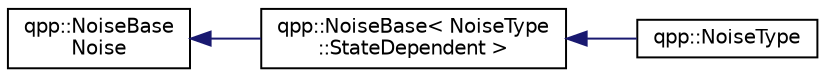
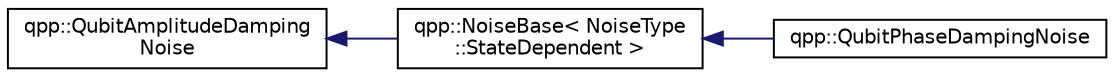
node "qpp::NoiseBase Noise": label "qpp::NoiseBase Noise" -> "qpp::QubitAmplitudeDamping Noise"
node "qpp::NoiseType": label "qpp::NoiseType" -> "qpp::QubitPhaseDampingNoise"
